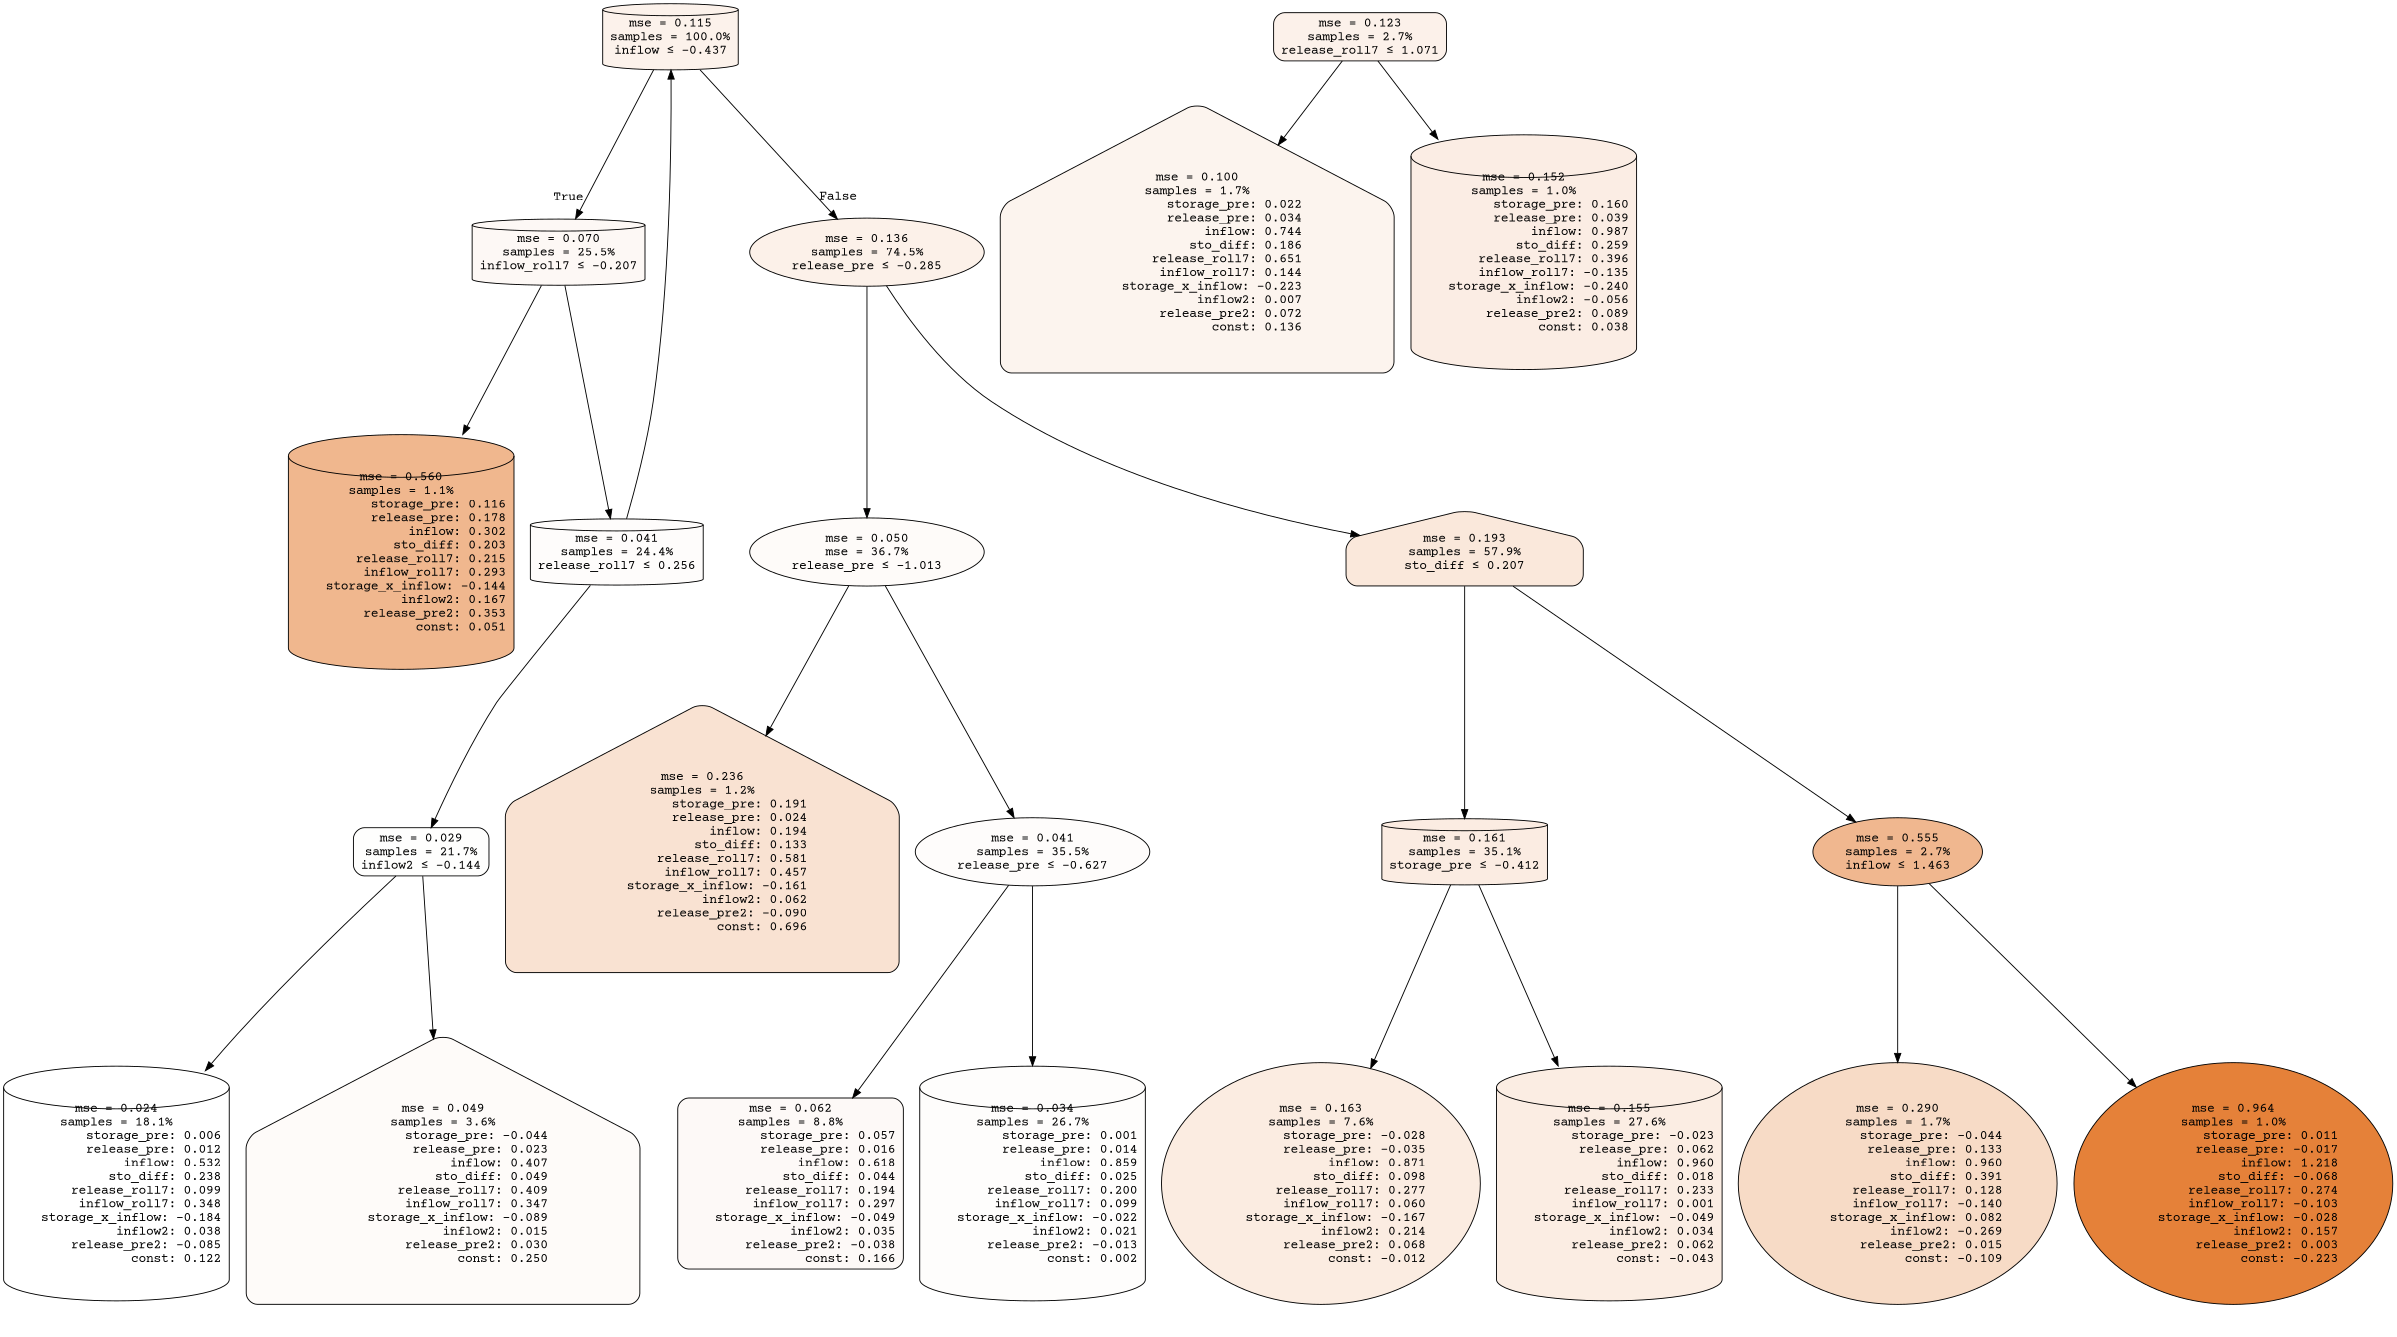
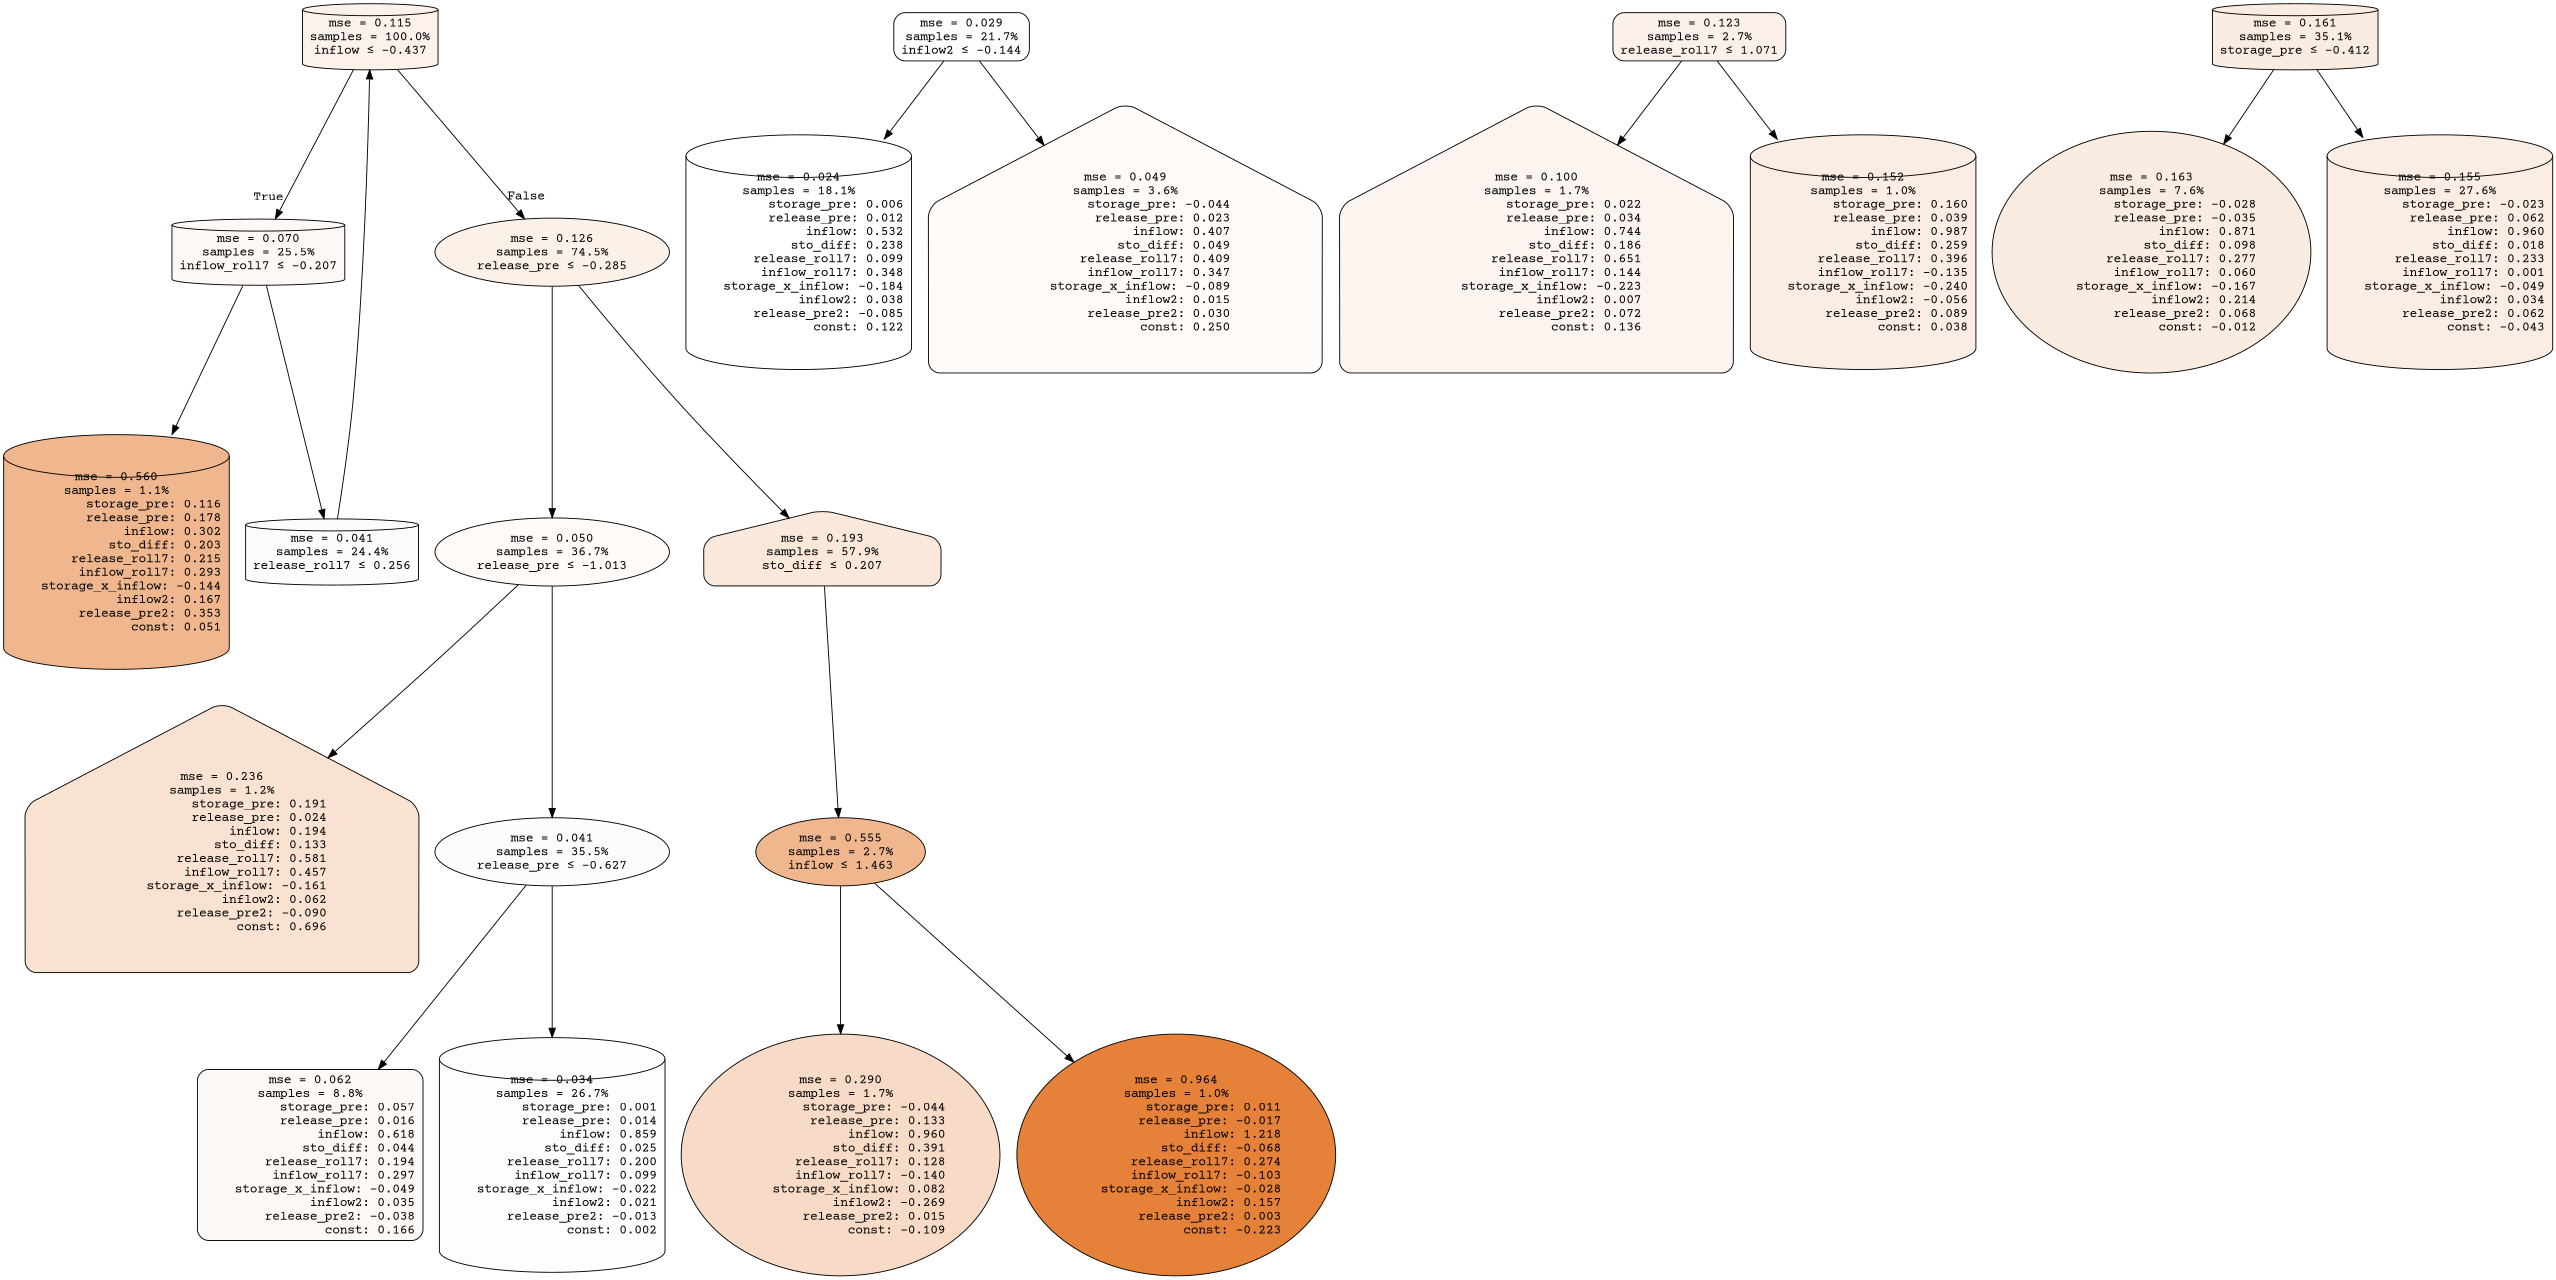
node "mse = 0.136 samples = 74.5% release_pre ≤ -0.285": label "mse = 0.136 samples = 74.5% release_pre ≤ -0.285" -> "mse = 0.126 samples = 74.5% release_pre ≤ -0.285"
node "mse = 0.050 mse = 36.7% release_pre ≤ -1.013": label "mse = 0.050 mse = 36.7% release_pre ≤ -1.013" -> "mse = 0.050 samples = 36.7% release_pre ≤ -1.013"
edge "mse = 0.041 samples = 24.4% release_roll7 ≤ 0.256" -> "mse = 0.029 samples = 21.7% inflow2 ≤ -0.144": removed
edge "mse = 0.193 samples = 57.9% sto_diff ≤ 0.207" -> "mse = 0.161 samples = 35.1% storage_pre ≤ -0.412": removed
